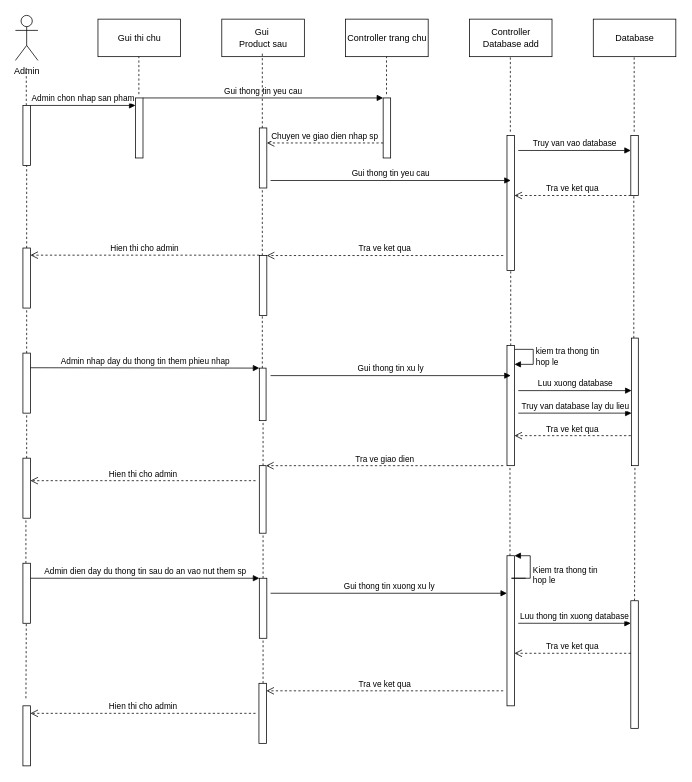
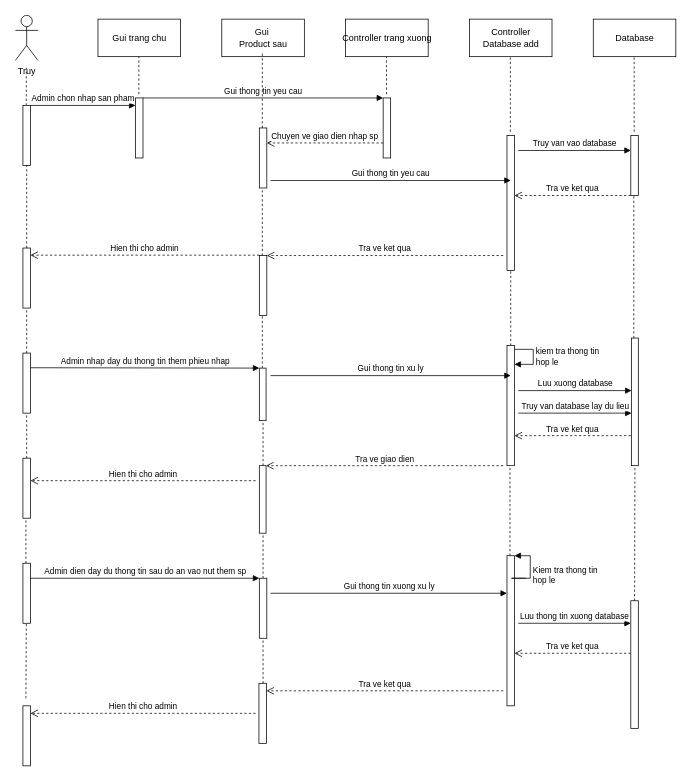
node "Gui thi chu": label "Gui thi chu" -> "Gui trang chu"
node "Controller trang chu": label "Controller trang chu" -> "Controller trang xuong"
node "Admin": label "Admin" -> "Truy"
